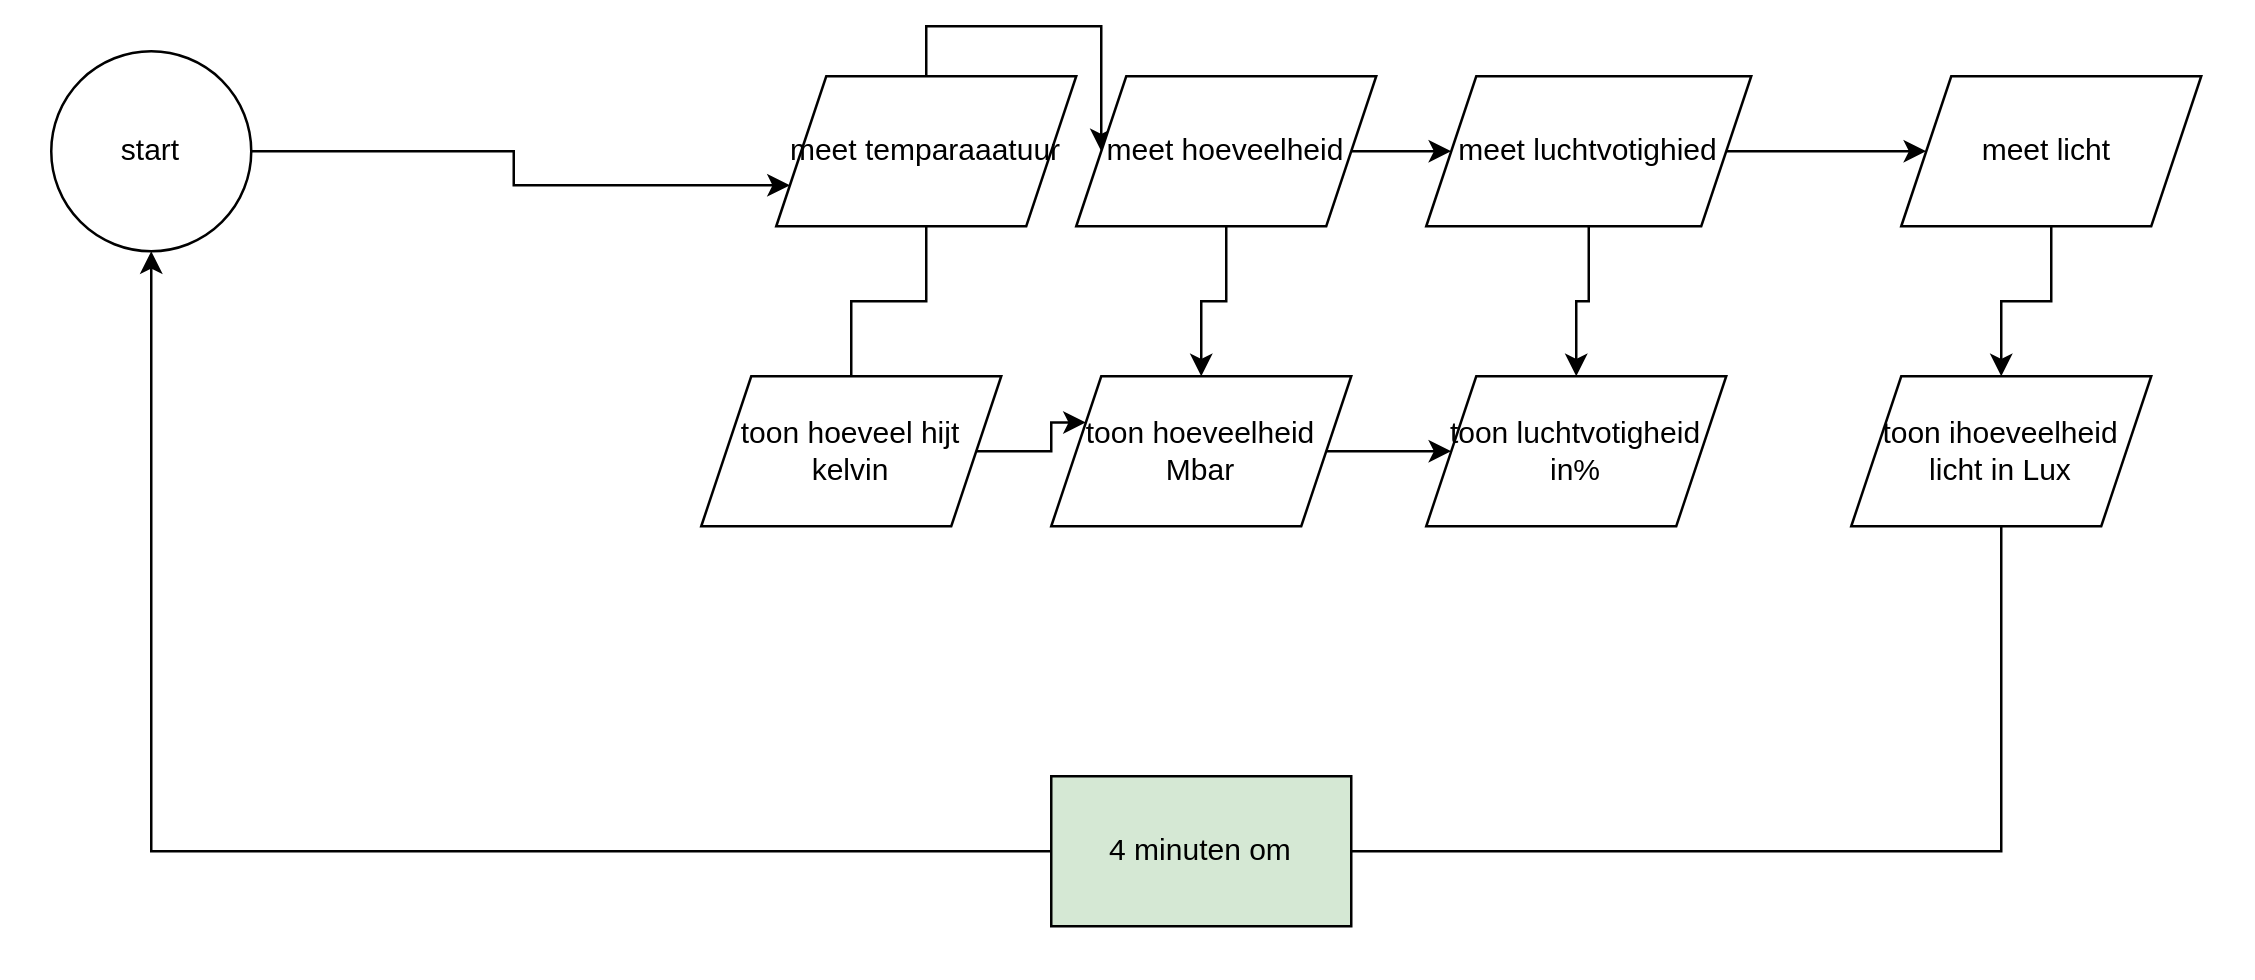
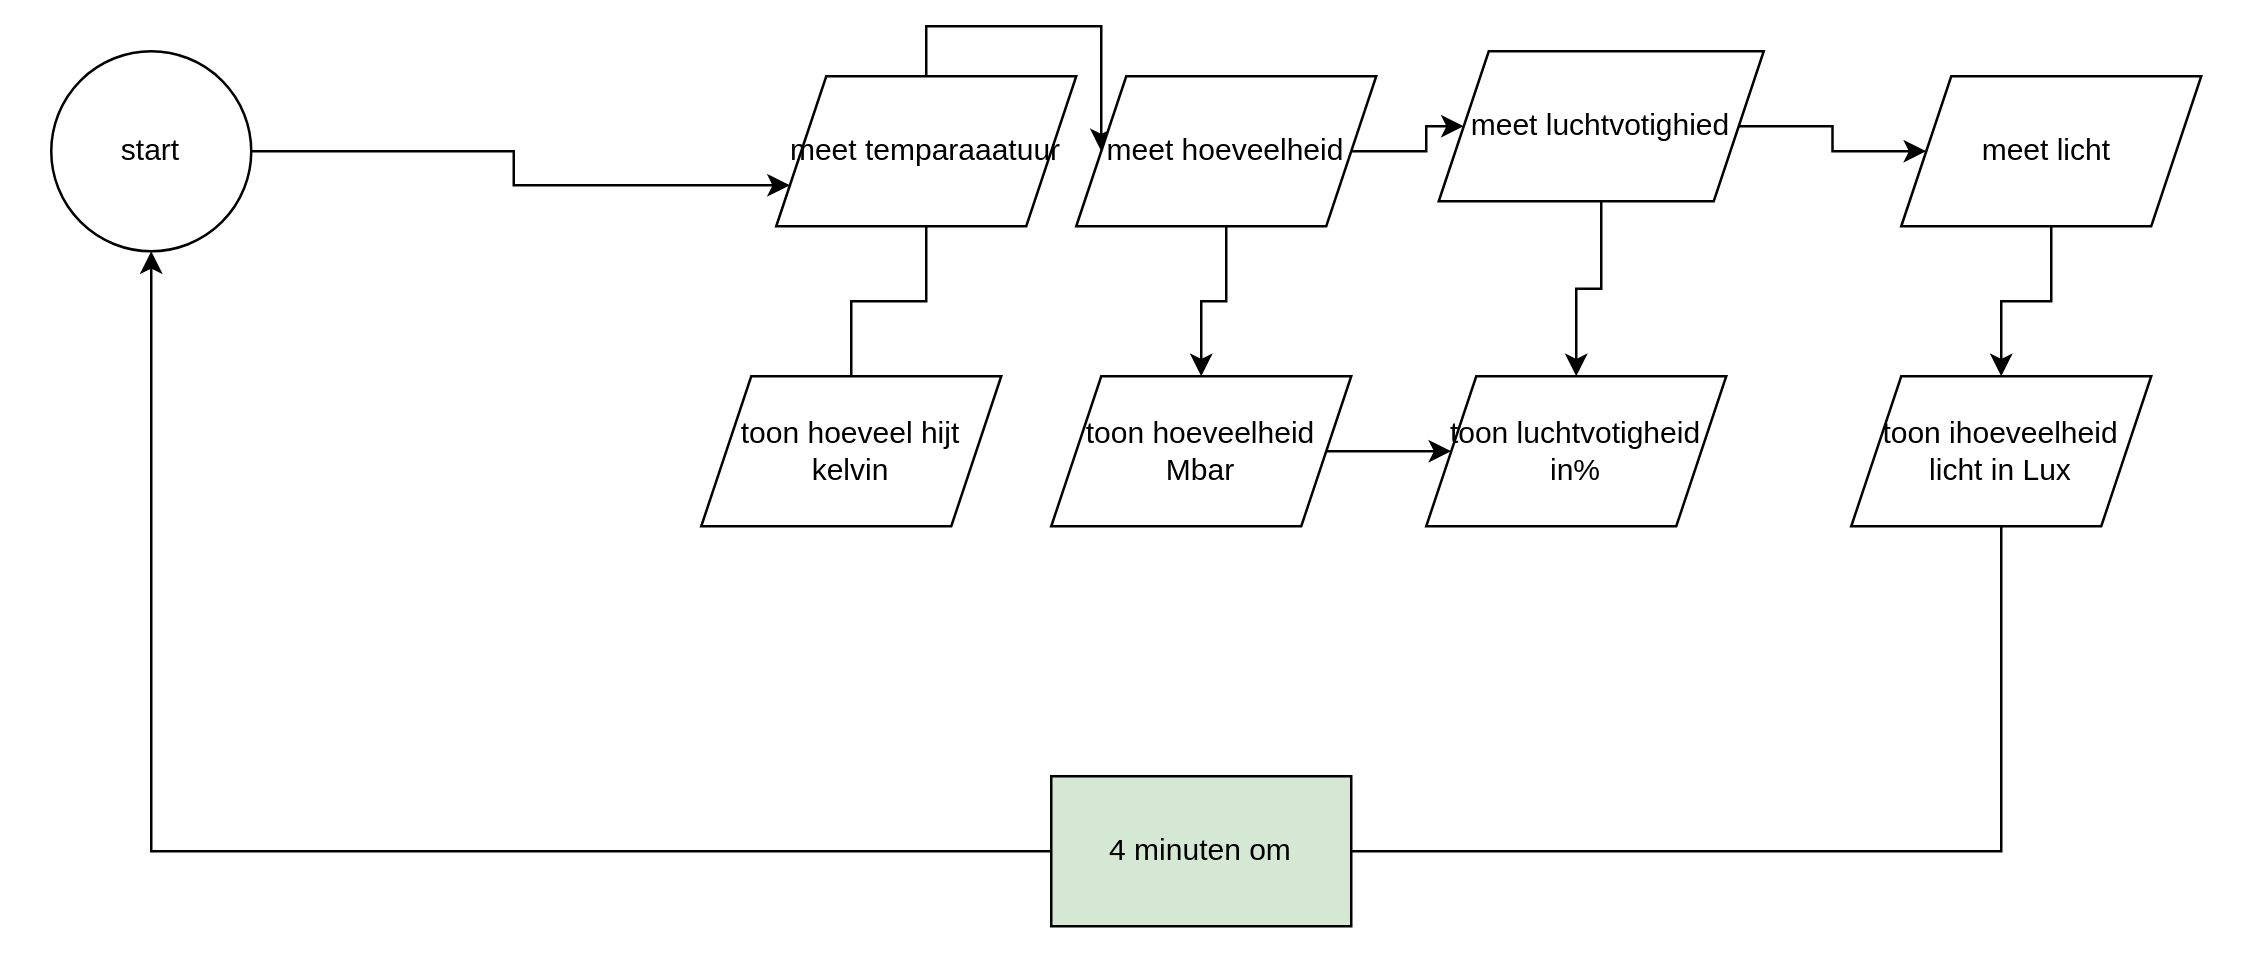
node "meet luchtvotighied": moved (1589, 151) -> (1601, 126)
edge "toon hoeveel hijt kelvin" -> "toon hoeveelheid Mbar": removed
